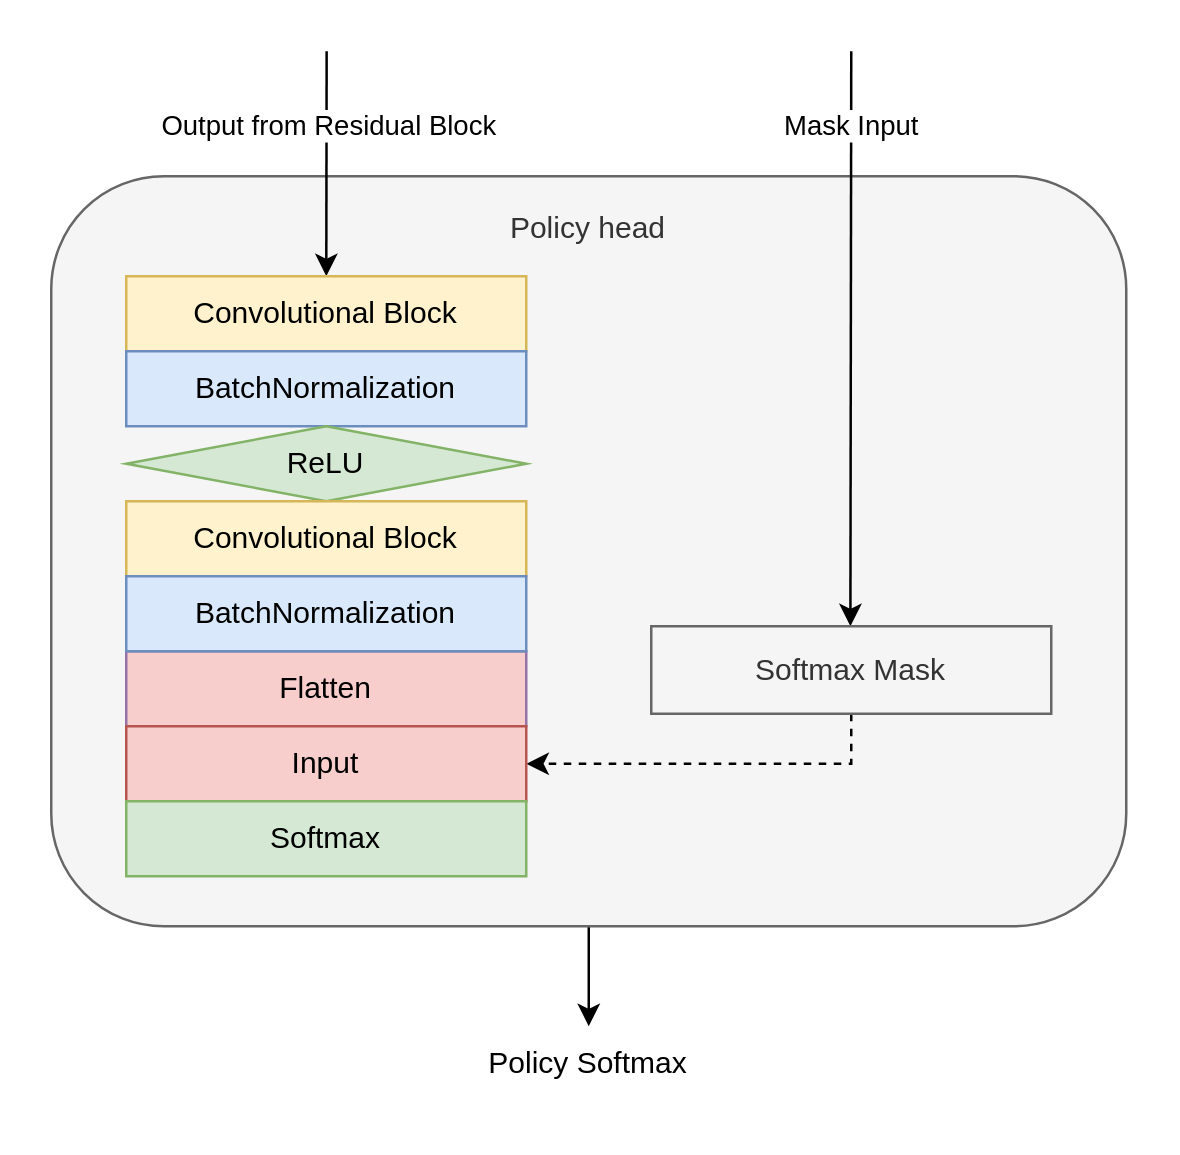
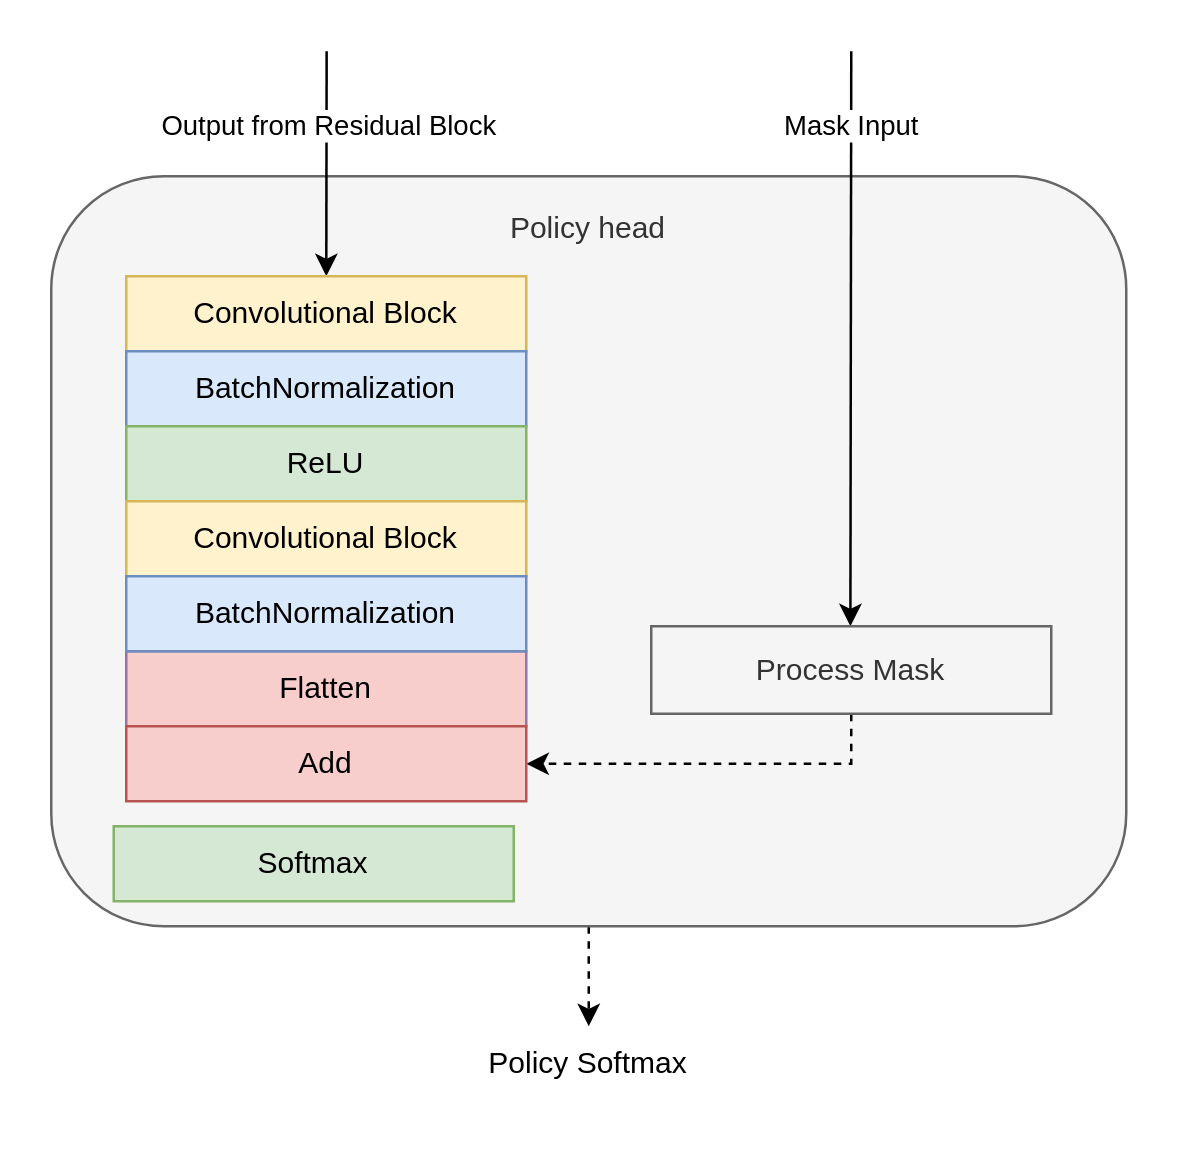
node "ReLU": shape diamond -> rectangle
node "Softmax Mask": label "Softmax Mask" -> "Process Mask"
node "Input": label "Input" -> "Add"
node "Softmax": moved (326, 839) -> (314, 864)
edge "Policy head" -> "Policy Softmax": style solid -> dashed
